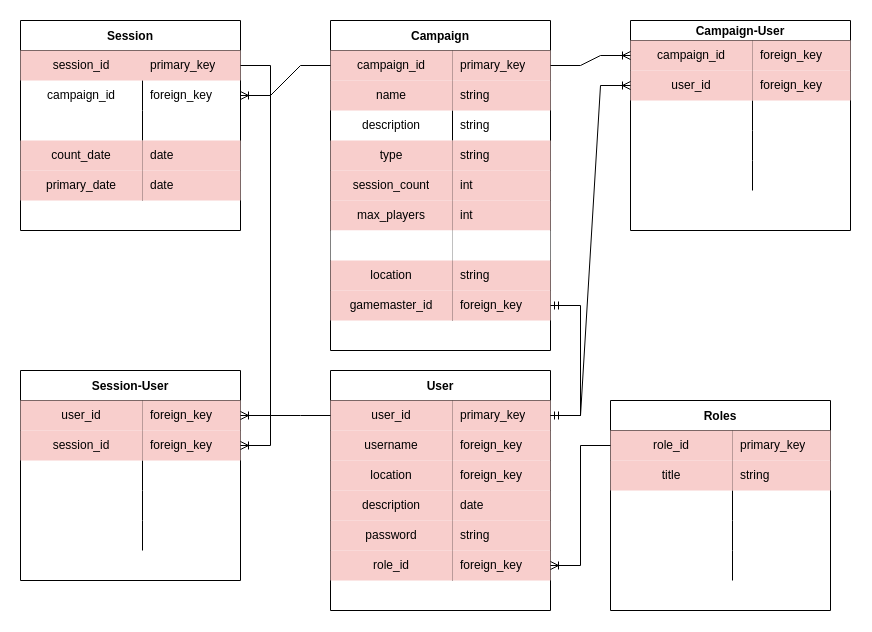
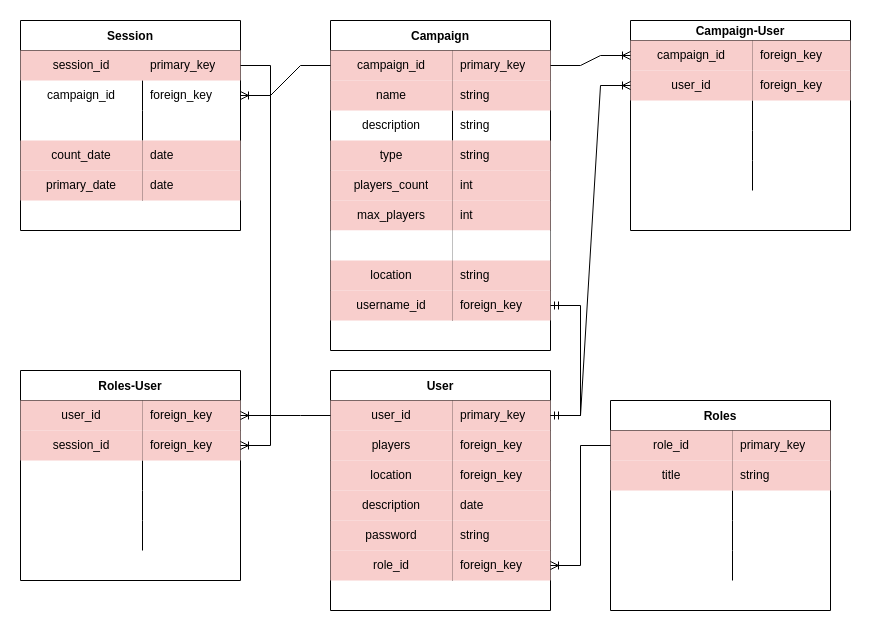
node "session_count": label "session_count" -> "players_count"
node "gamemaster_id": label "gamemaster_id" -> "username_id"
node "Session-User": label "Session-User" -> "Roles-User"
node "username": label "username" -> "players"
